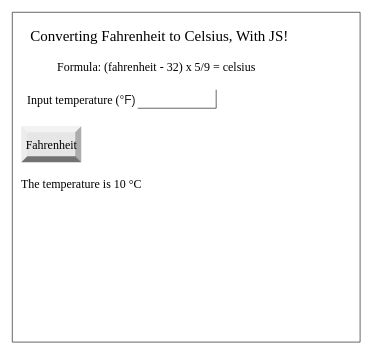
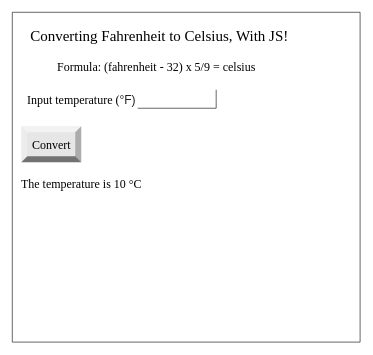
node "Fahrenheit": label "Fahrenheit" -> "Convert"
